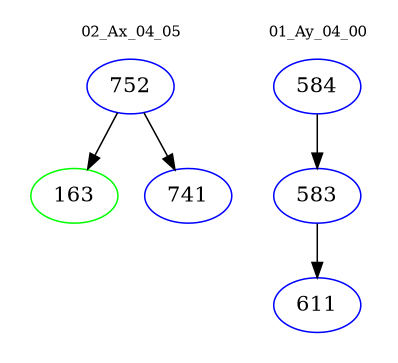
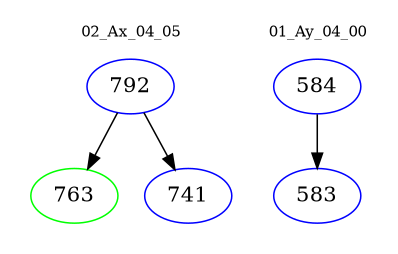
node "752": label "752" -> "792"
node "163": label "163" -> "763"
node "611": removed
